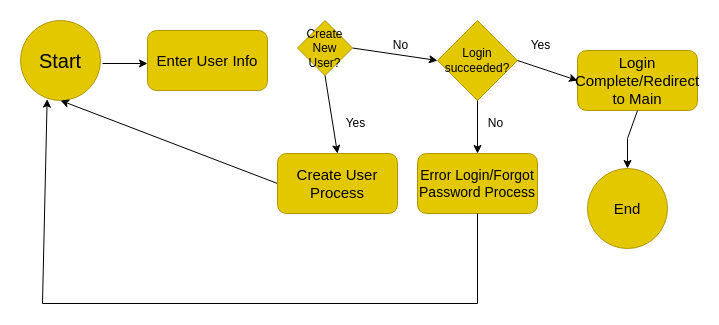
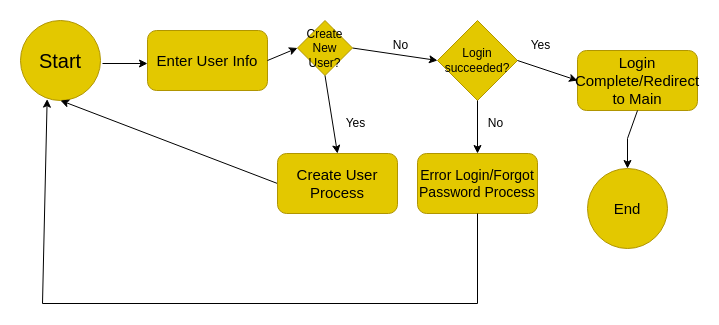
edge "Enter User Info" -> "Create New User?": added
